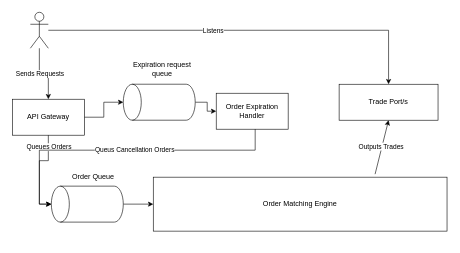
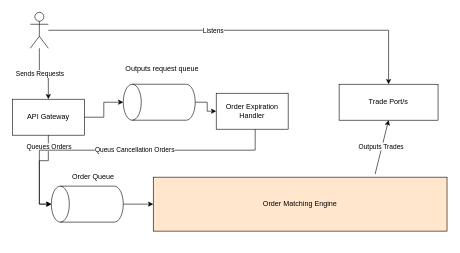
node "Expiration request queue": label "Expiration request queue" -> "Outputs request queue"
node "Order Matching Engine": fillcolor #ffffff -> #ffe6cc
